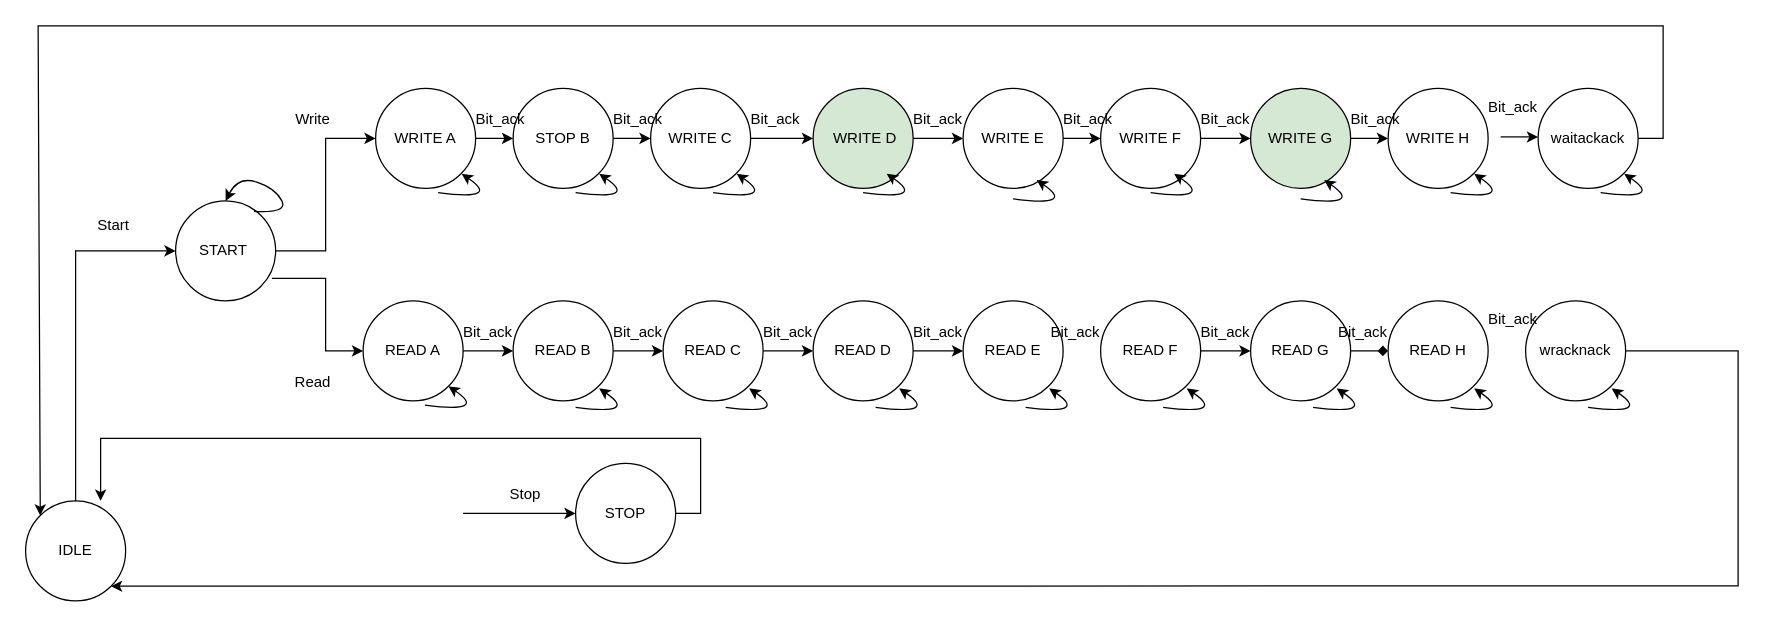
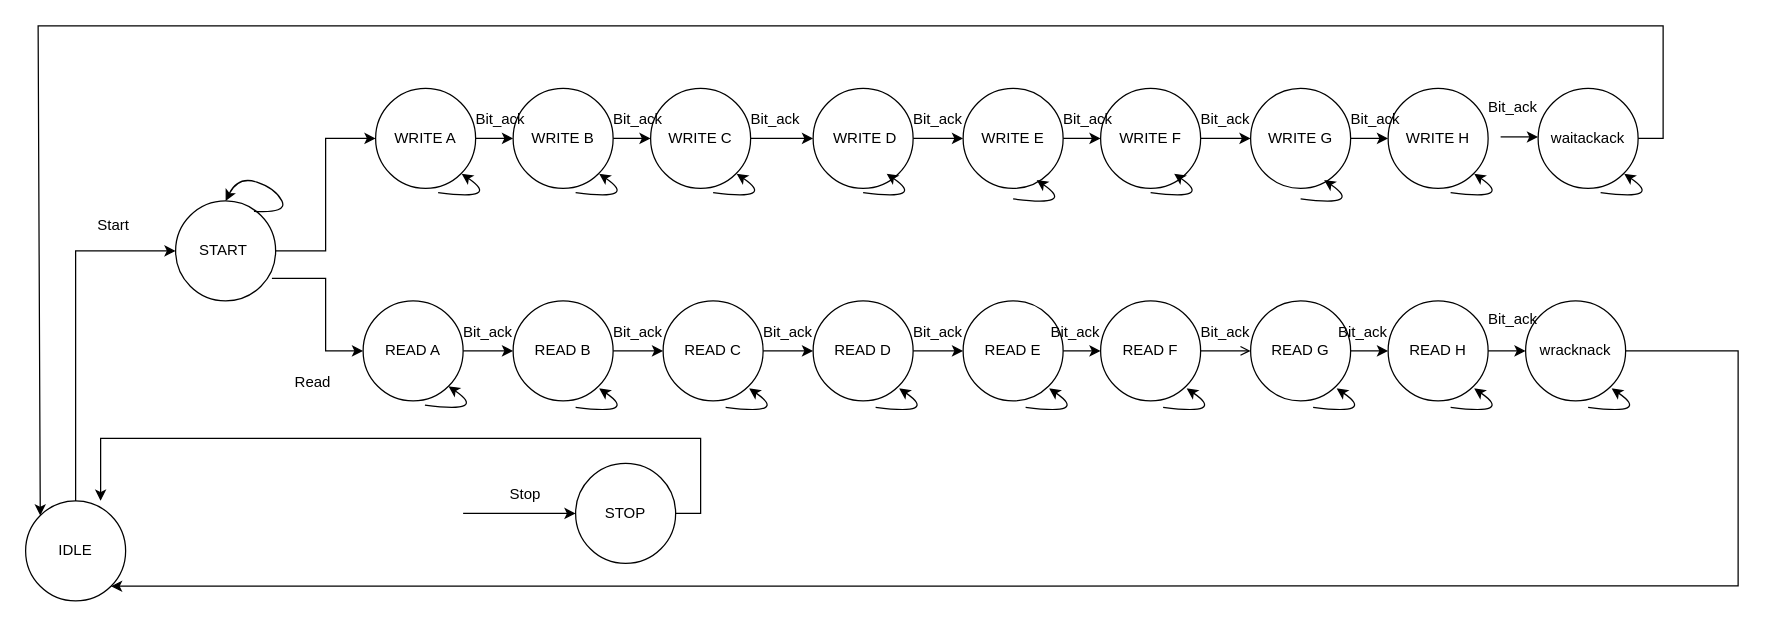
node "Write": removed
node "STOP B": label "STOP B" -> "WRITE B"
node "WRITE D": fillcolor #d5e8d4 -> #ffffff
node "WRITE G": fillcolor #d5e8d4 -> #ffffff
edge "READ E" -> "READ F": added
edge "READ F" -> "READ G": arrowhead classic -> open
edge "READ G" -> "READ H": arrowhead diamond -> classic
edge "READ H" -> "wracknack": added
